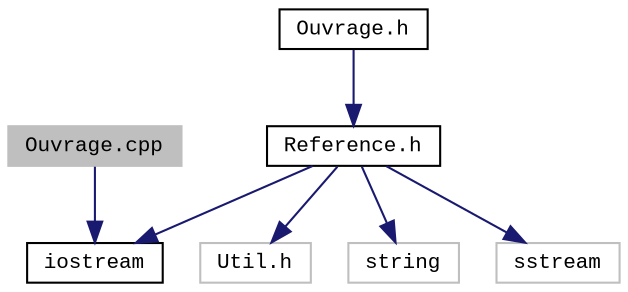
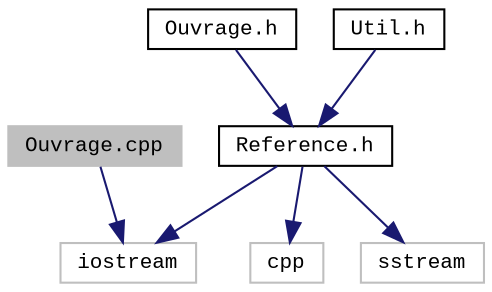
edge "Reference.h" -> "Util.h": reversed
node "iostream": color black -> grey75
node "Util.h": color grey75 -> black
node "string": label "string" -> "cpp"
